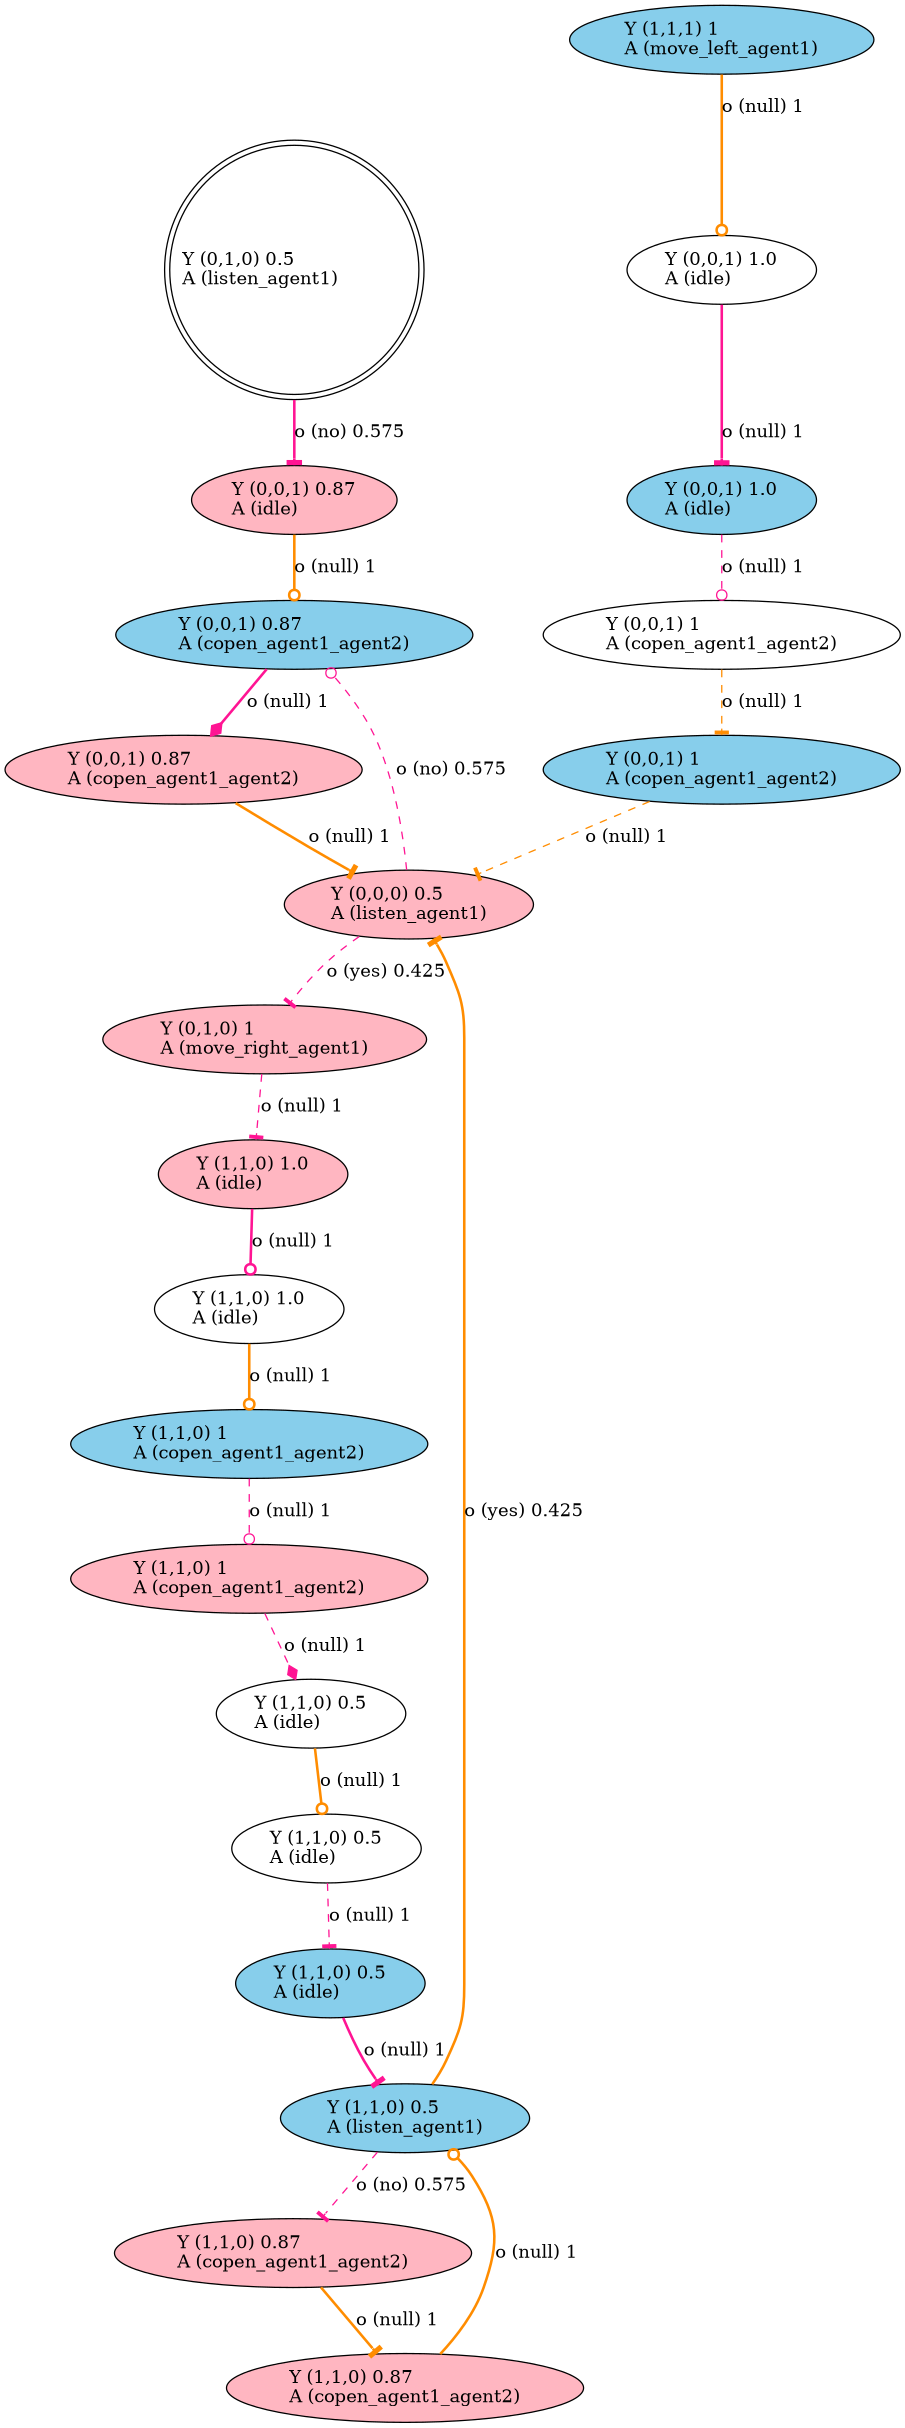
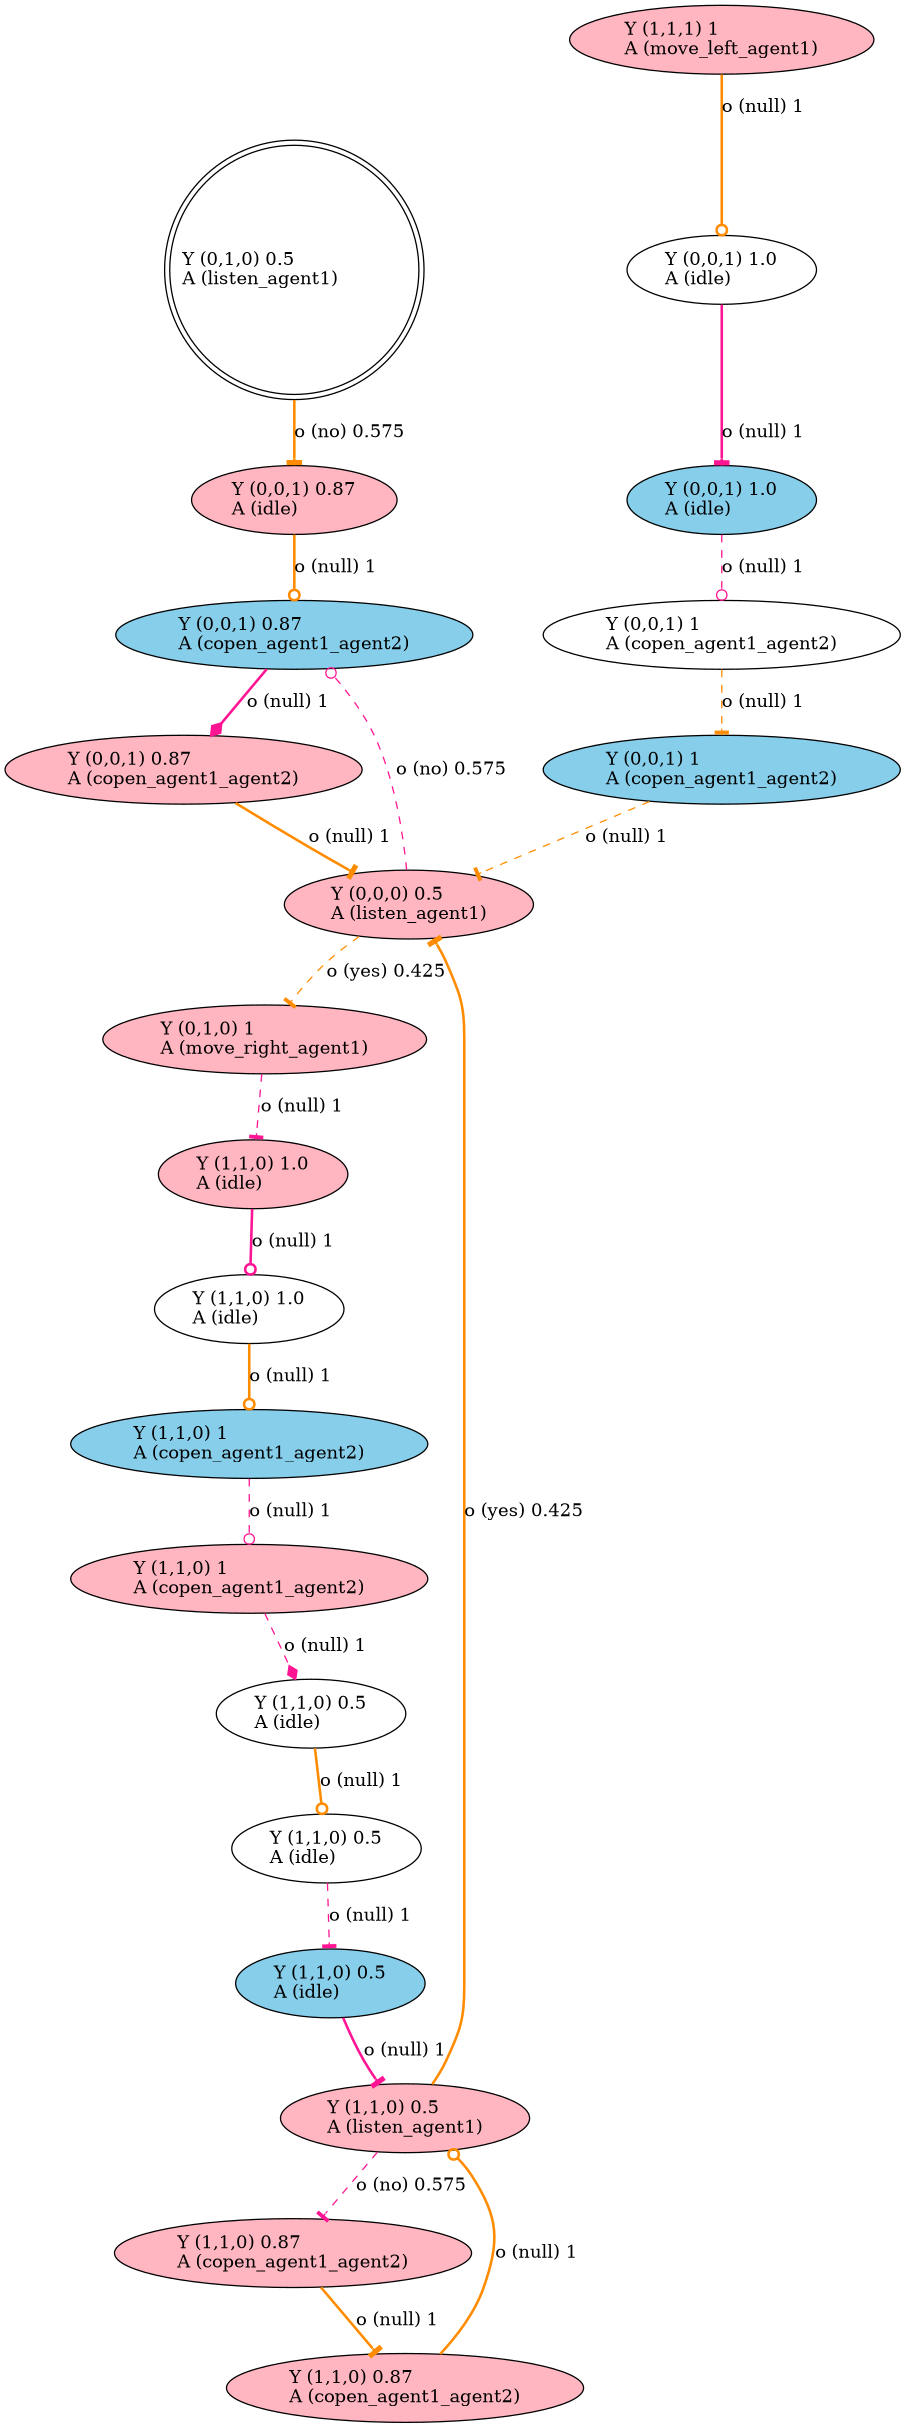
node "Y (1,1,1) 1 A (move_left_agent1)": fillcolor skyblue -> lightpink
edge "Y (0,1,0) 0.5 A (listen_agent1)" -> "Y (0,0,1) 0.87 A (idle)": color deeppink -> darkorange
edge "Y (0,0,0) 0.5 A (listen_agent1)" -> "Y (0,1,0) 1 A (move_right_agent1)": color deeppink -> darkorange
node "Y (1,1,0) 0.5 A (listen_agent1)": fillcolor skyblue -> lightpink
